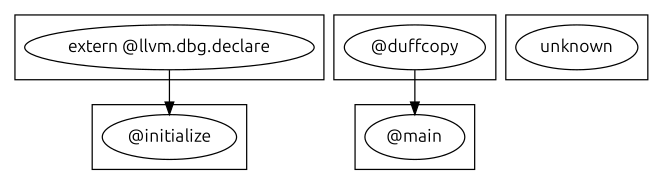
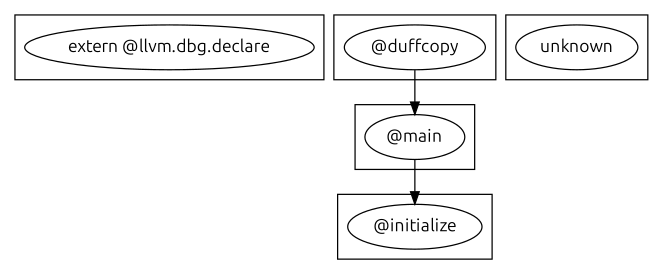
edge "extern @llvm.dbg.declare" -> "@initialize": now "@main" -> "@initialize"
